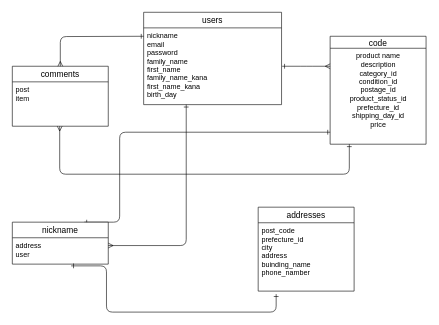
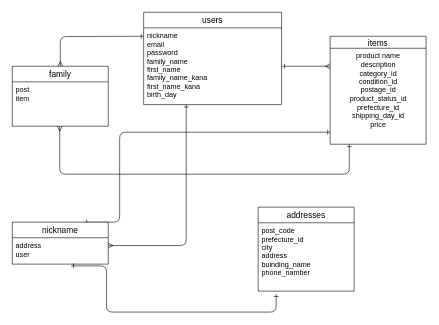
node "code": label "code" -> "items"
node "comments": label "comments" -> "family"
